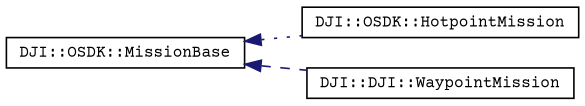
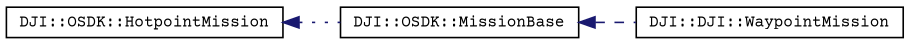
edge "DJI::OSDK::HotpointMission" -> "DJI::OSDK::MissionBase": reversed
